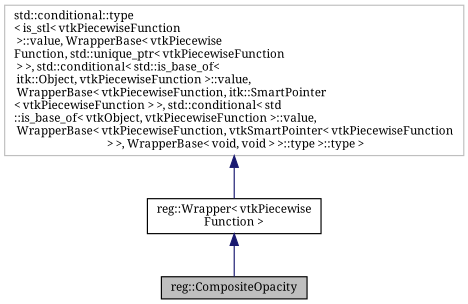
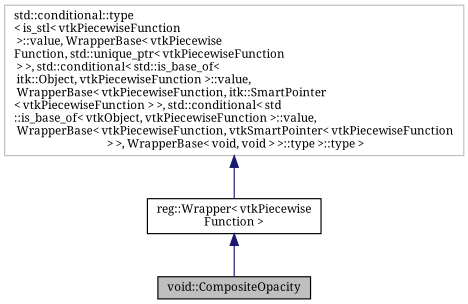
node "reg::CompositeOpacity": label "reg::CompositeOpacity" -> "void::CompositeOpacity"
